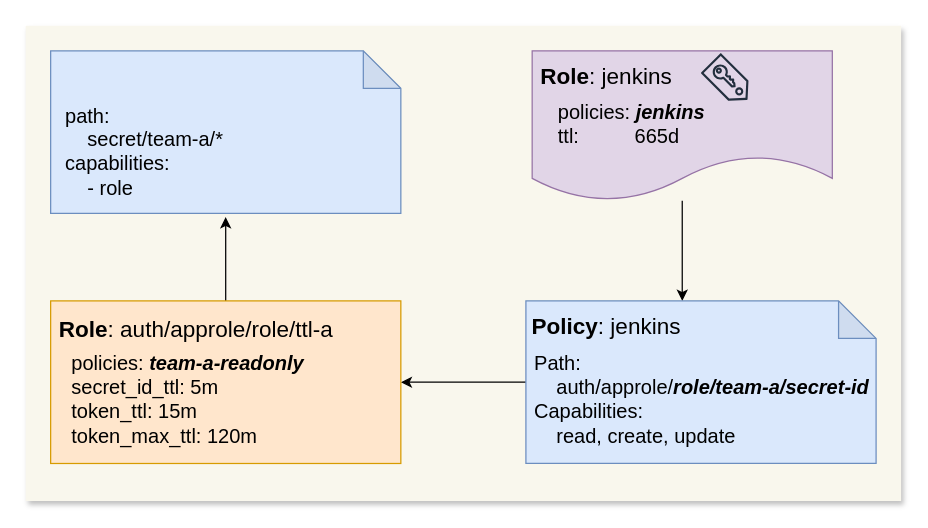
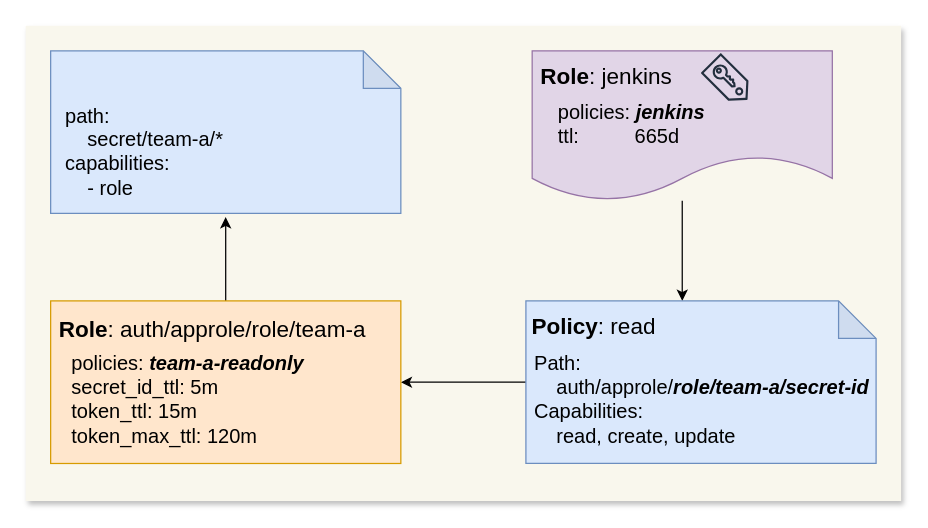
node "Role: auth/approle/role/ttl-a": label "Role: auth/approle/role/ttl-a" -> "Role: auth/approle/role/team-a"
node "Policy: jenkins": label "Policy: jenkins" -> "Policy: read"
